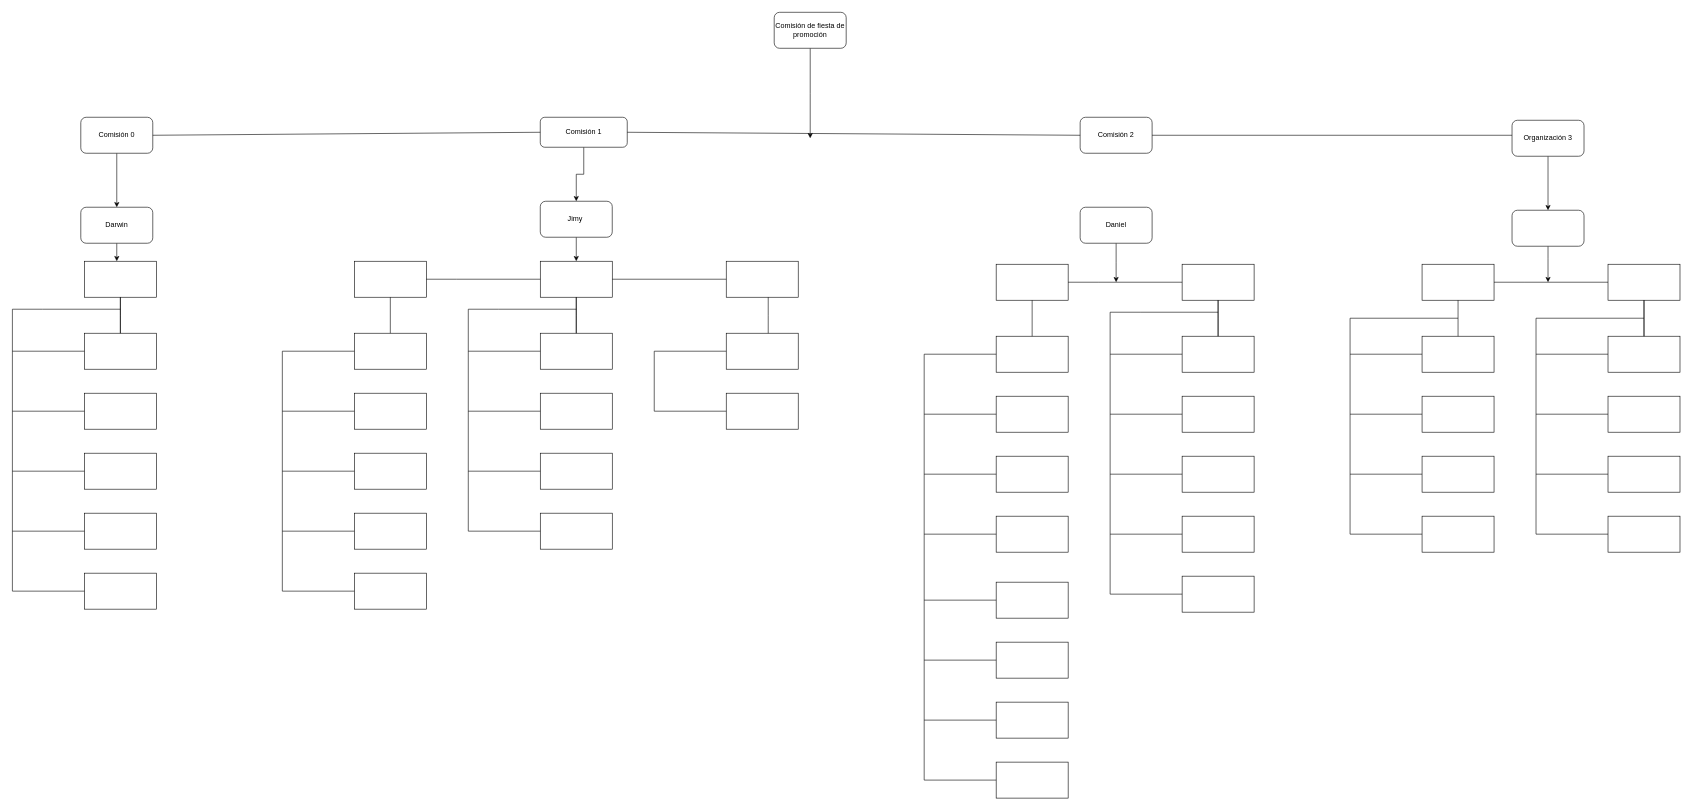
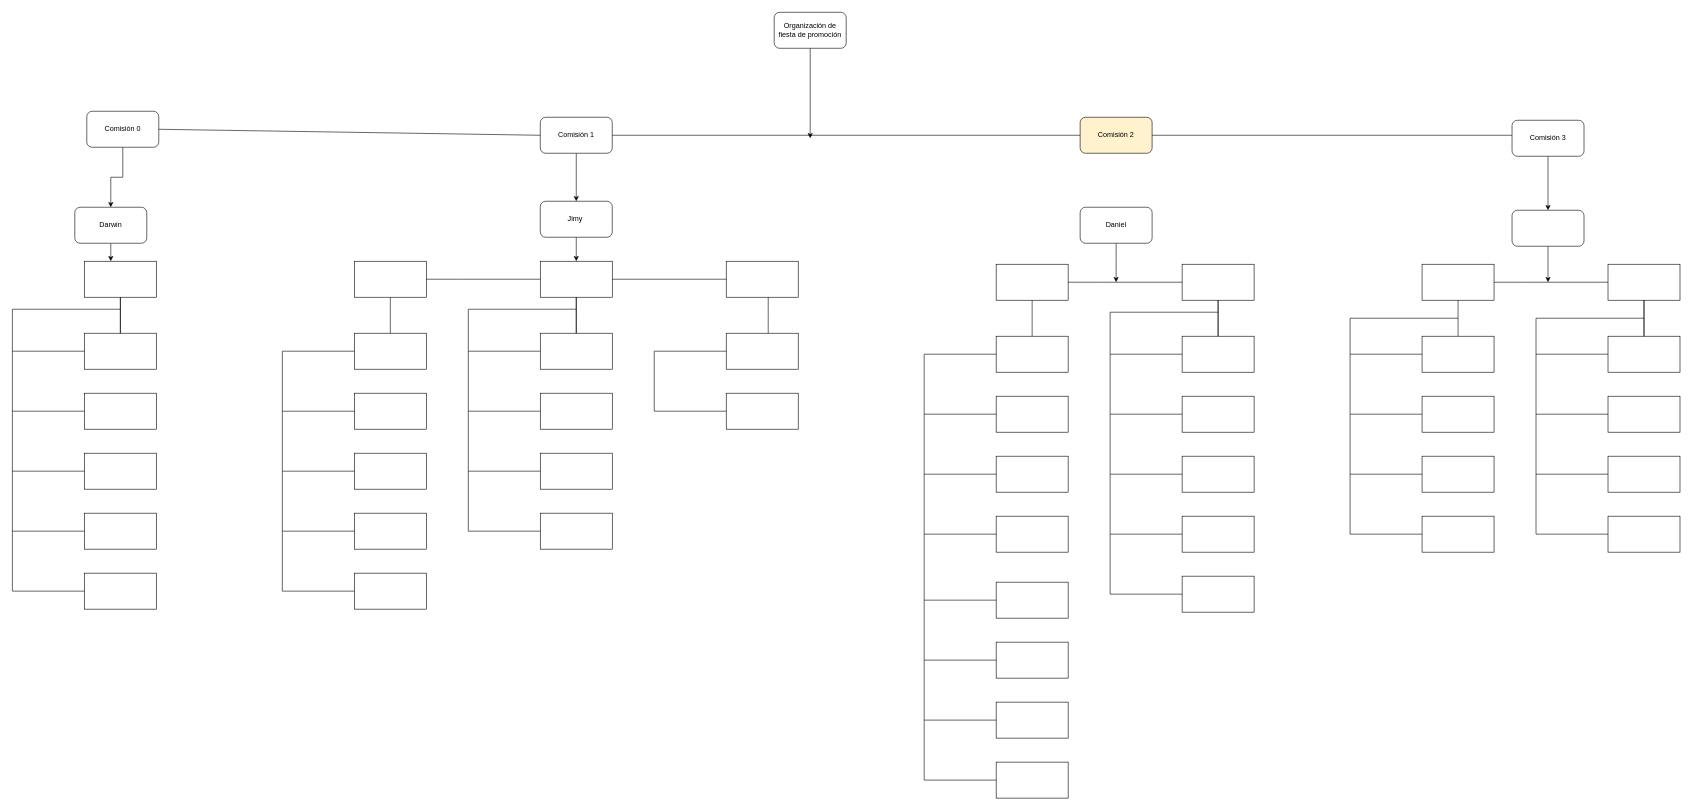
node "Comisión de fiesta de promoción": label "Comisión de fiesta de promoción" -> "Organización de fiesta de promoción"
node "Comisión 1": size 87x30 -> 72x36
node "Comisión 0": moved (117, 135) -> (123, 129)
node "Comisión 2": fillcolor #ffffff -> #fff2cc
node "Organización 3": label "Organización 3" -> "Comisión 3"
node "Darwin": moved (117, 225) -> (111, 225)
